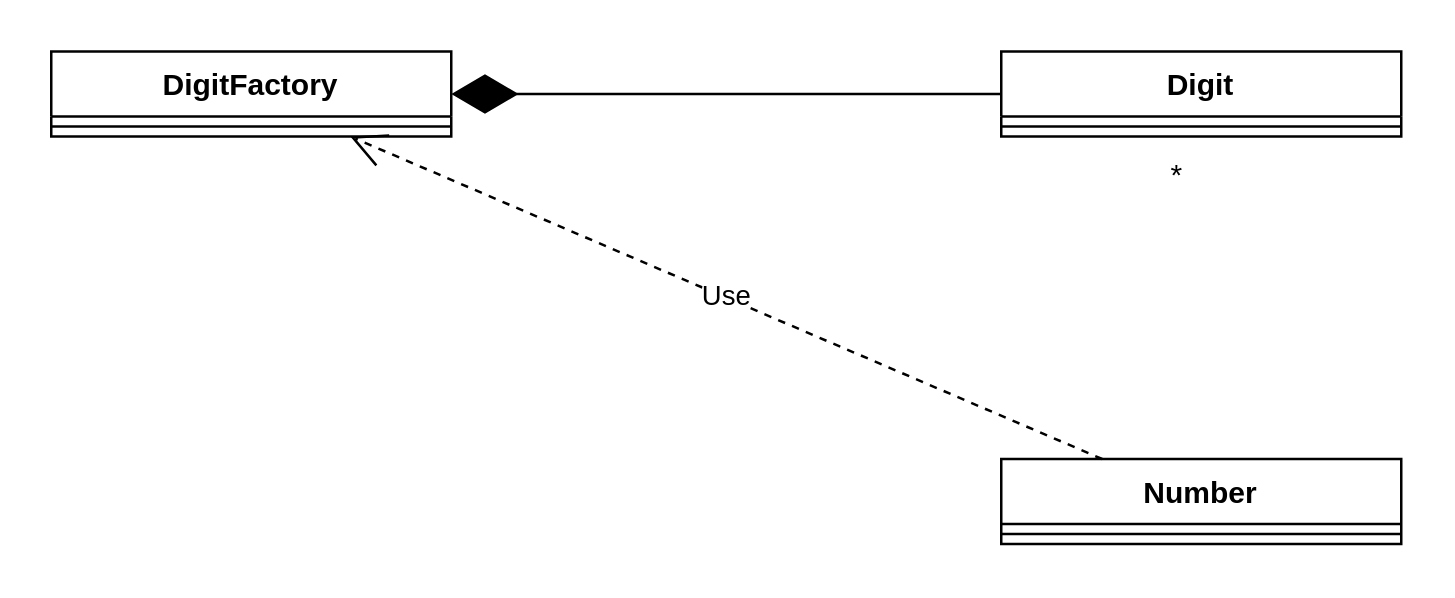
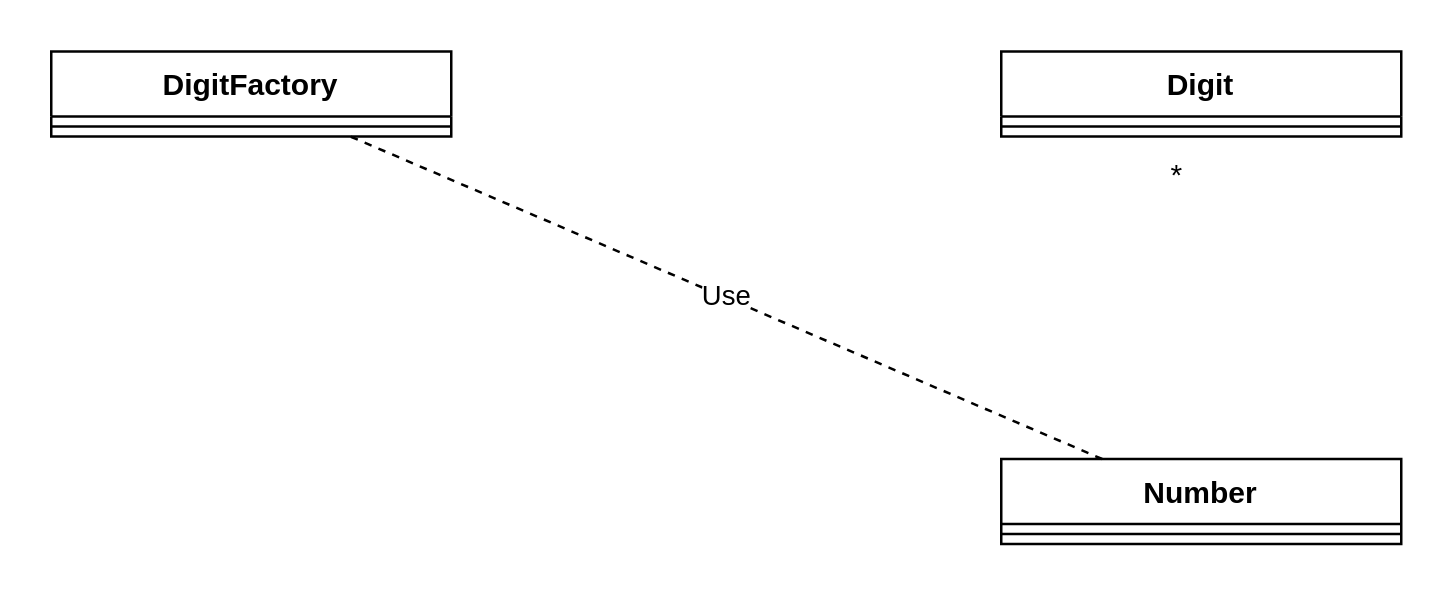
edge "Digit" -> "DigitFactory": removed
edge "Number" -> "DigitFactory": arrowhead open -> none
